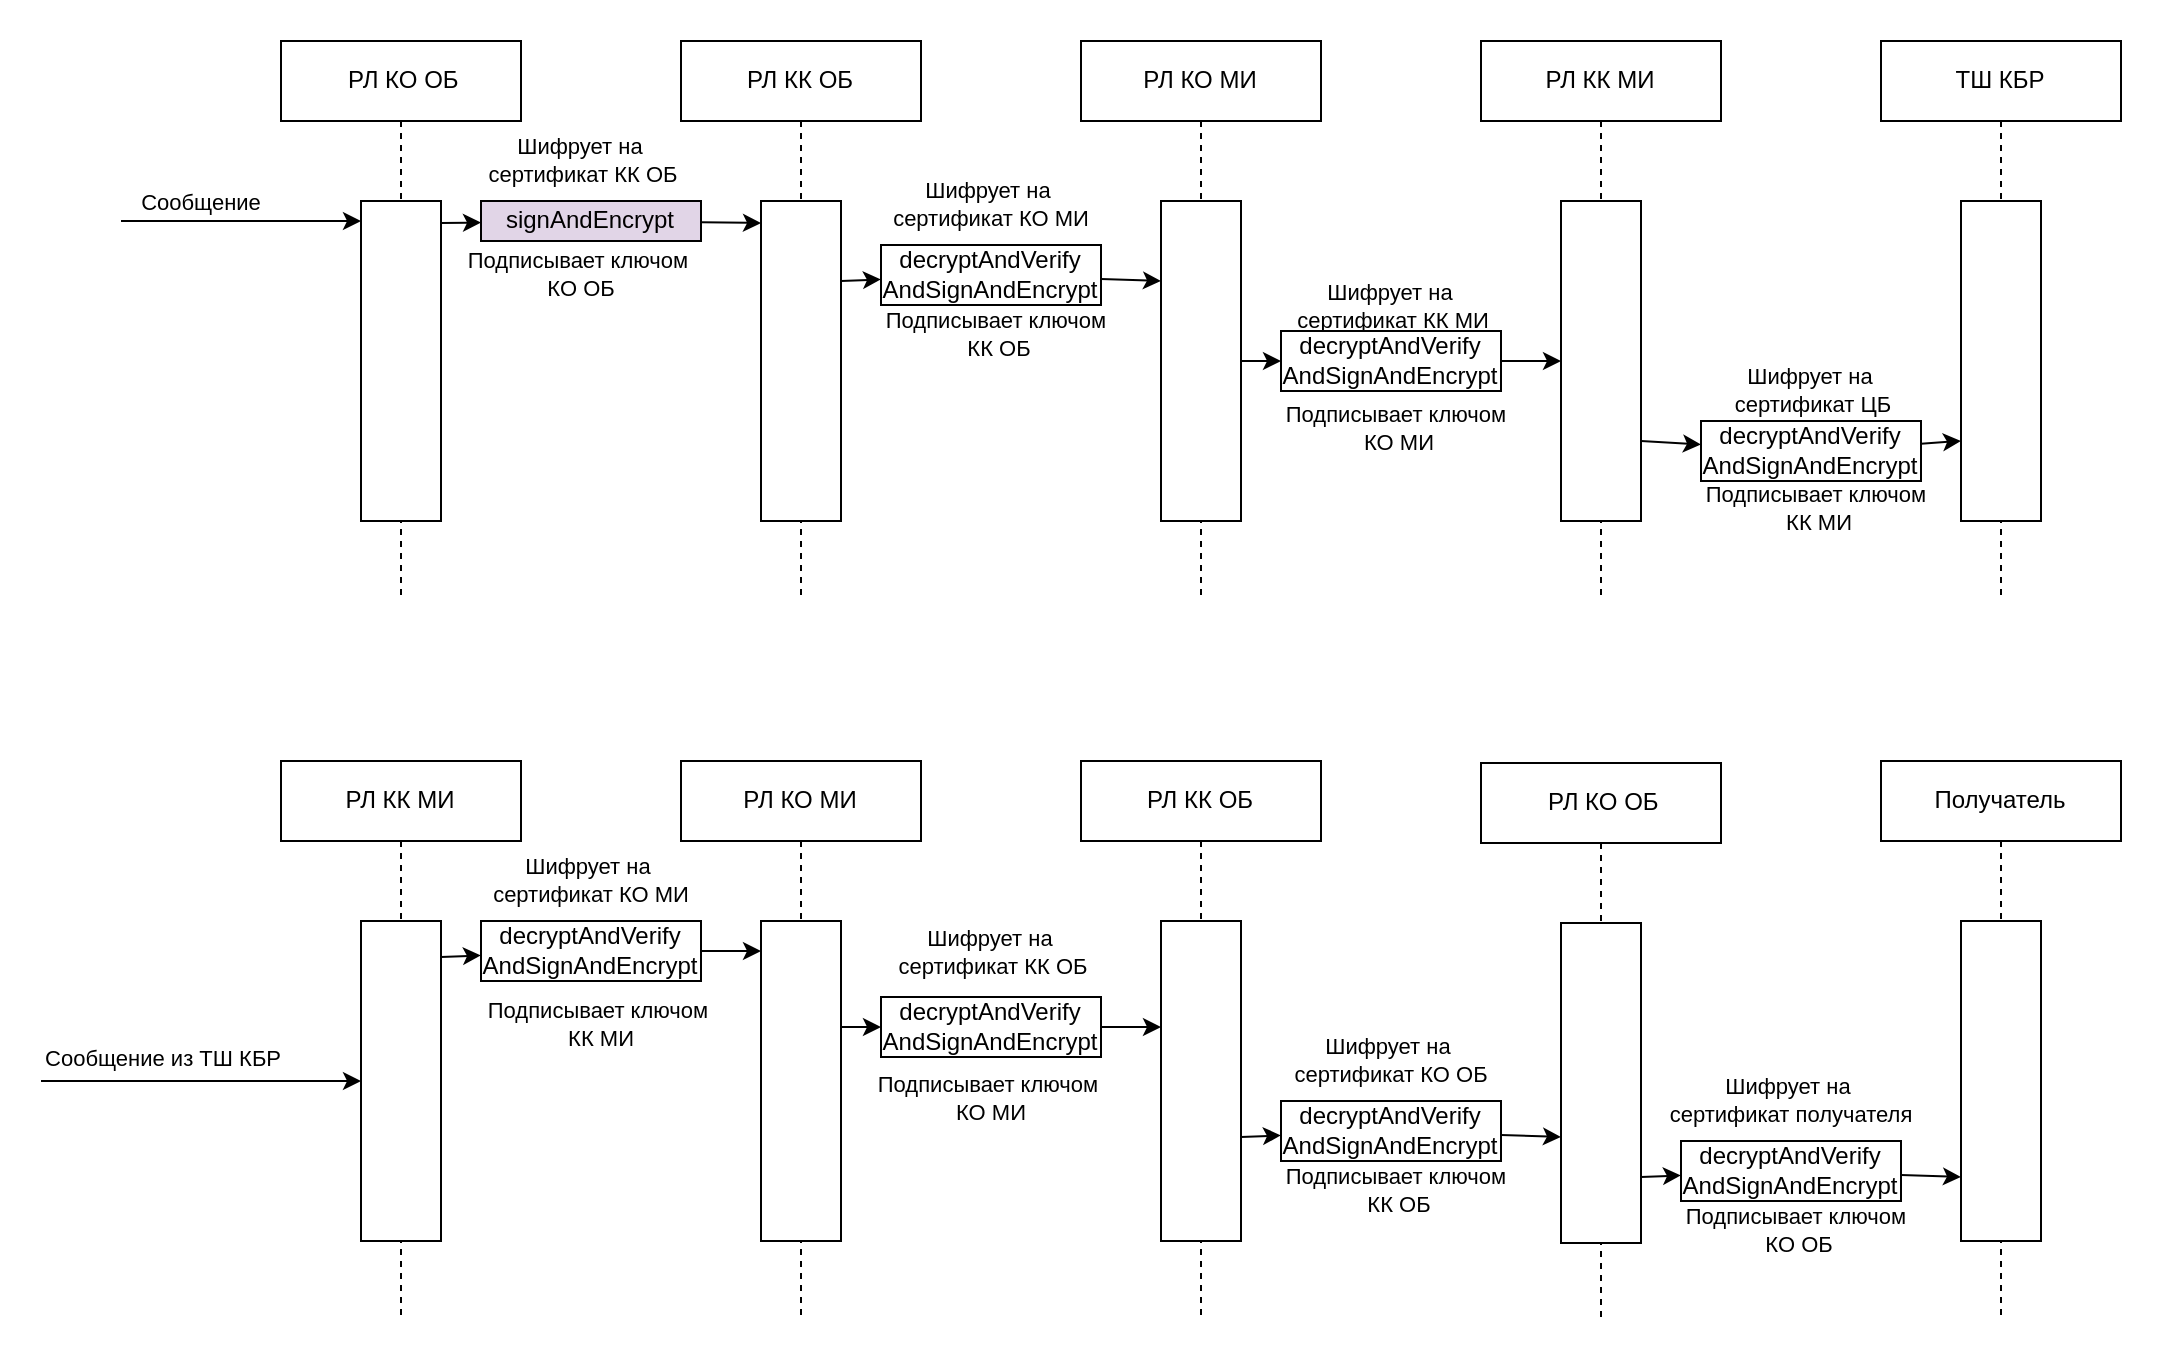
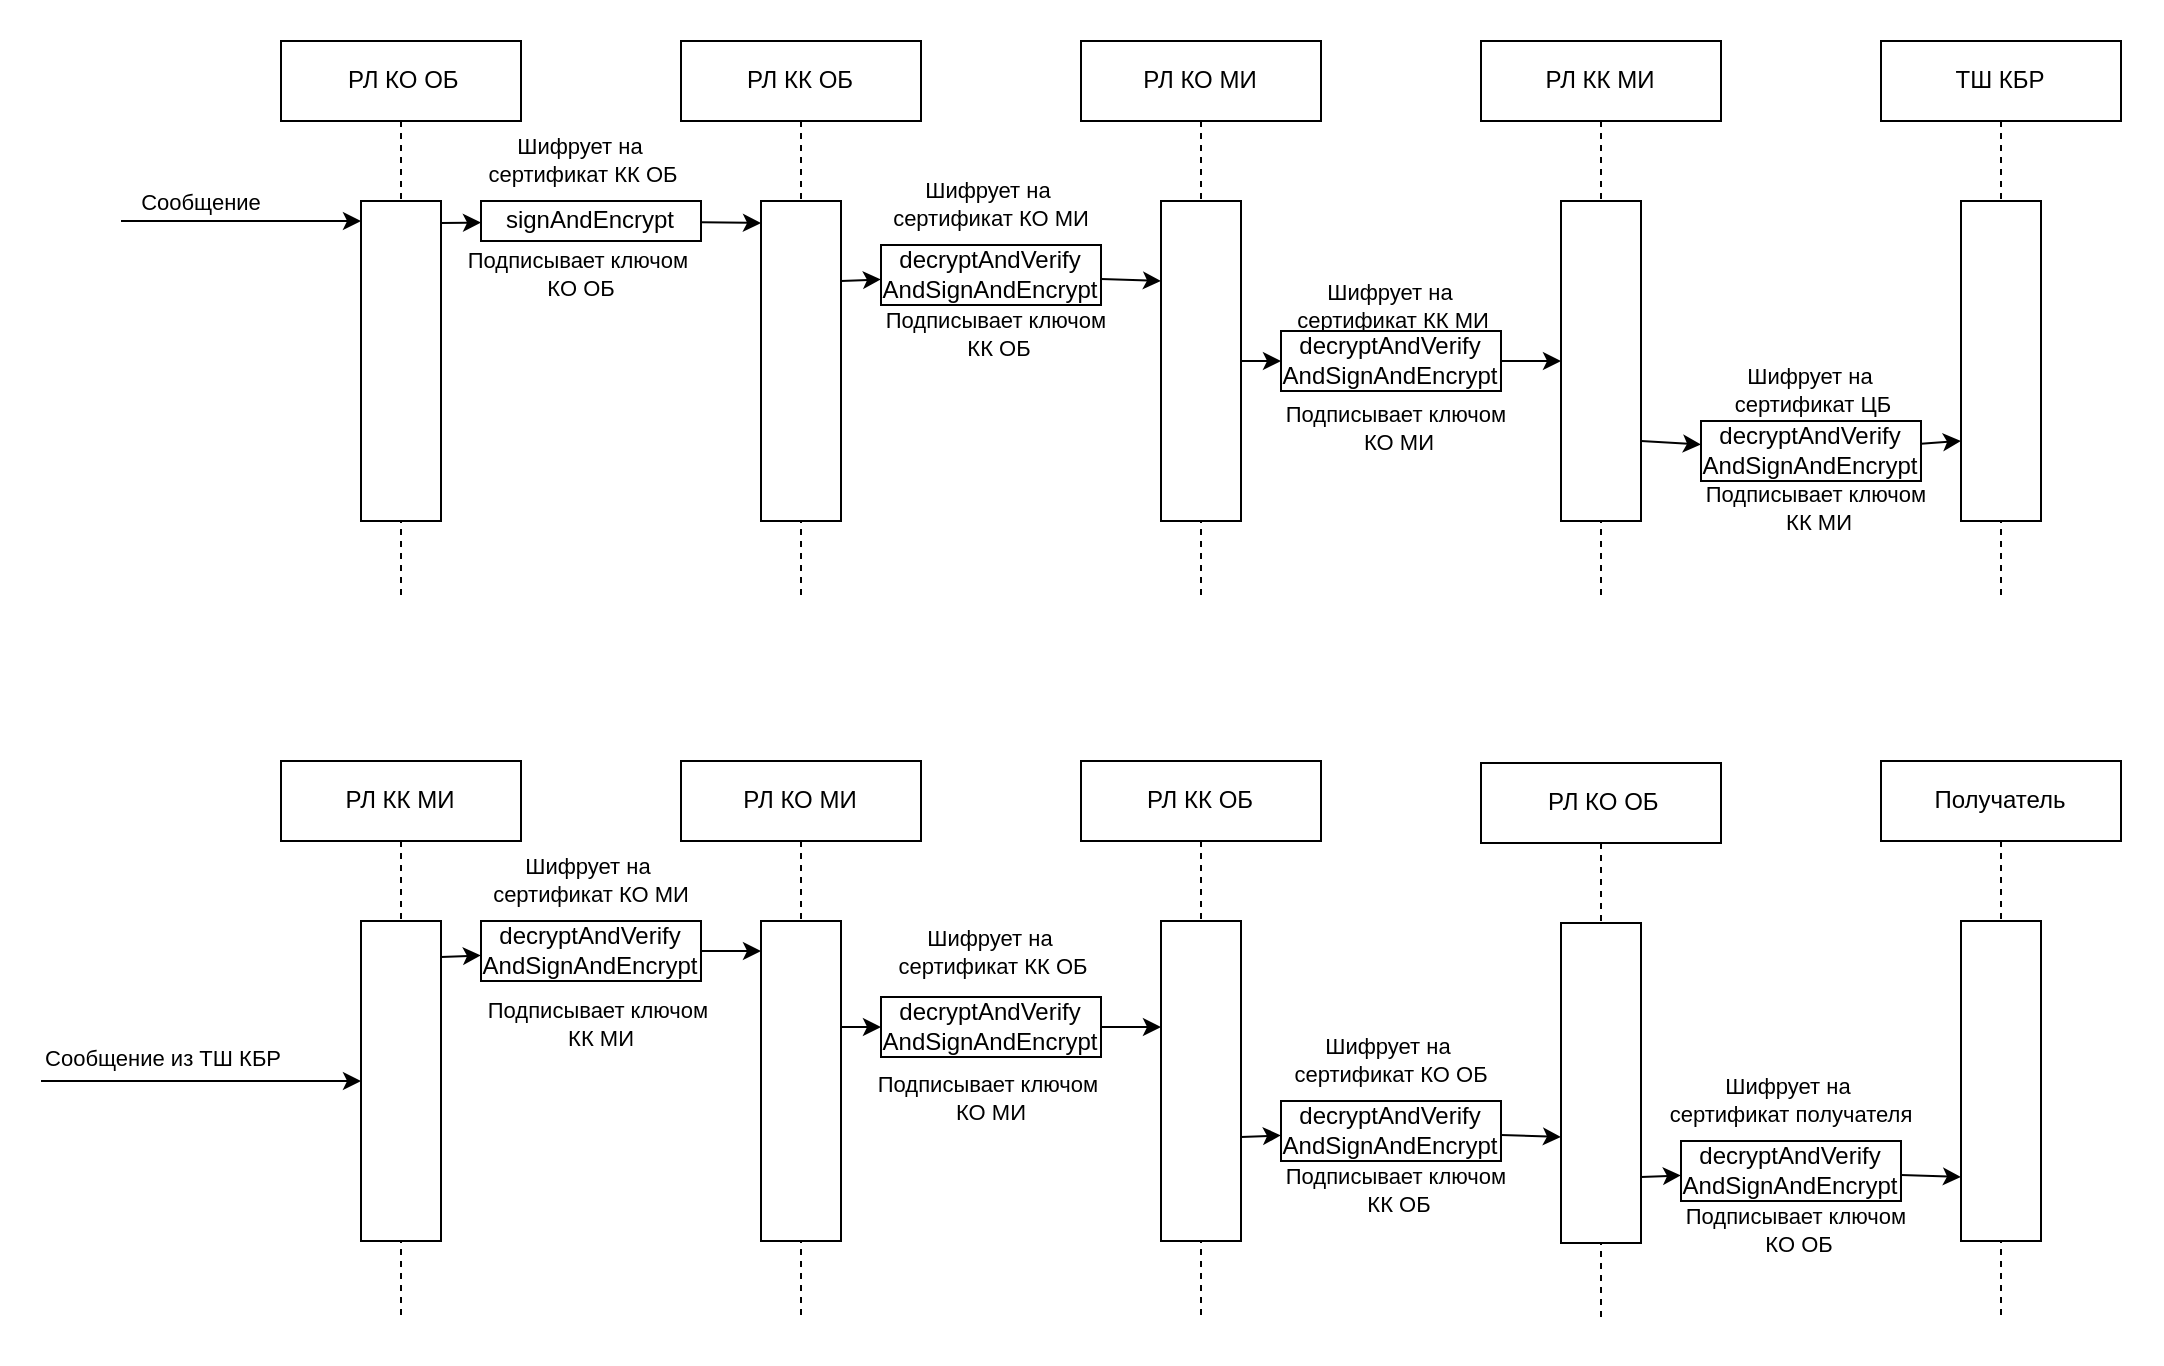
node "signAndEncrypt": fillcolor #e1d5e7 -> #ffffff
